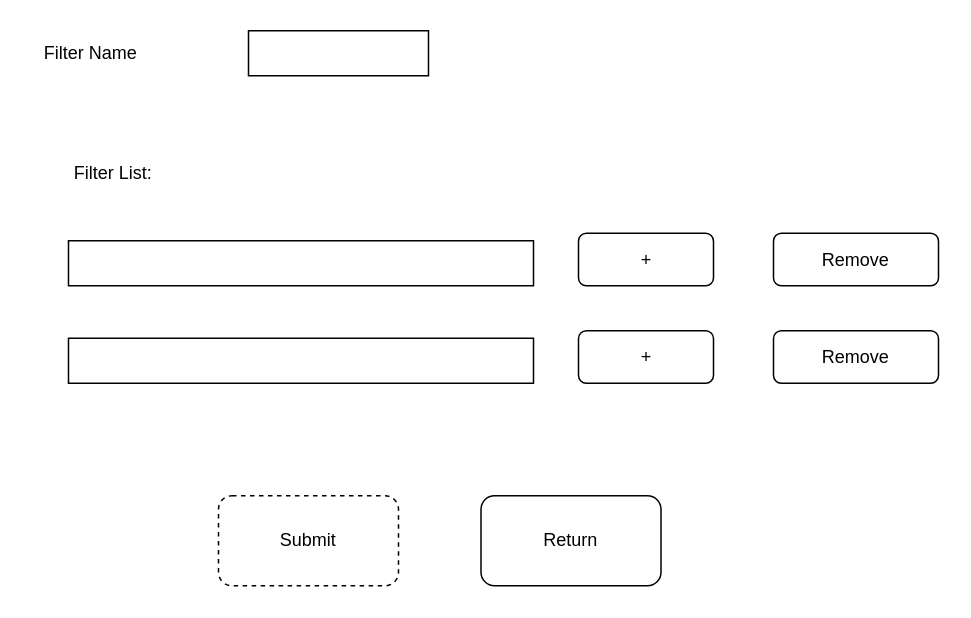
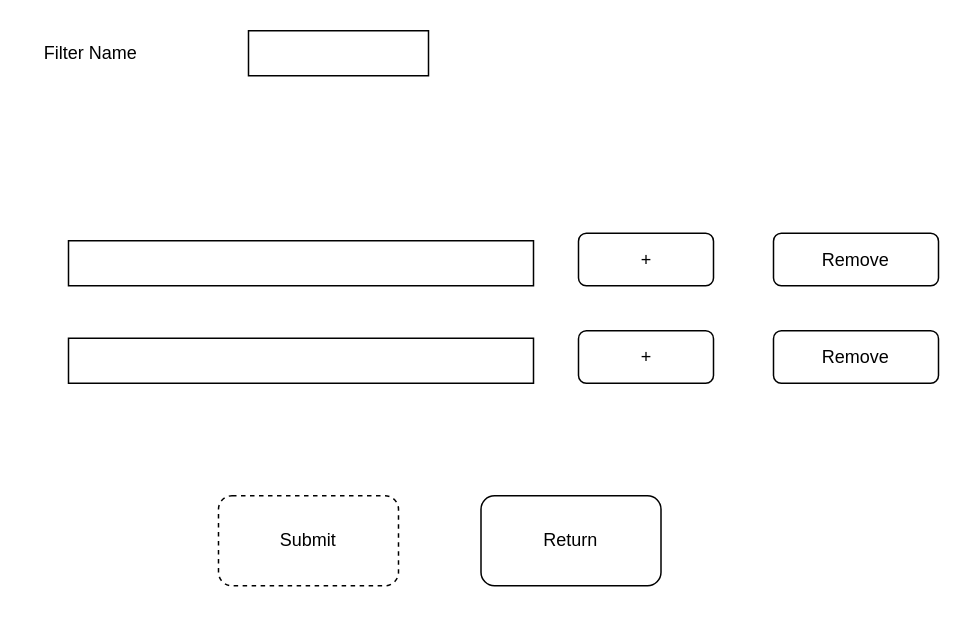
node "Filter List:": removed
